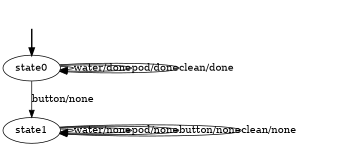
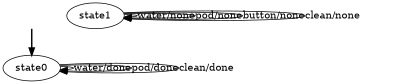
edge "state0" -> "state1": removed, label "button/none"
